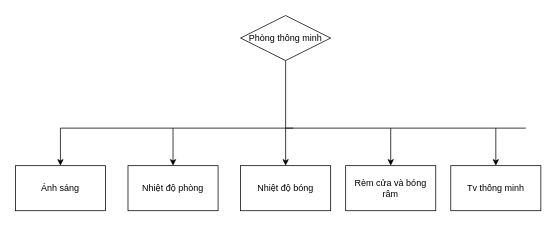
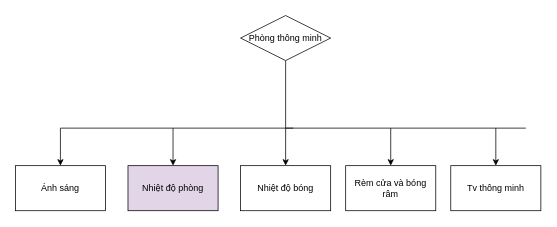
node "Nhiệt độ phòng": fillcolor #ffffff -> #e1d5e7
